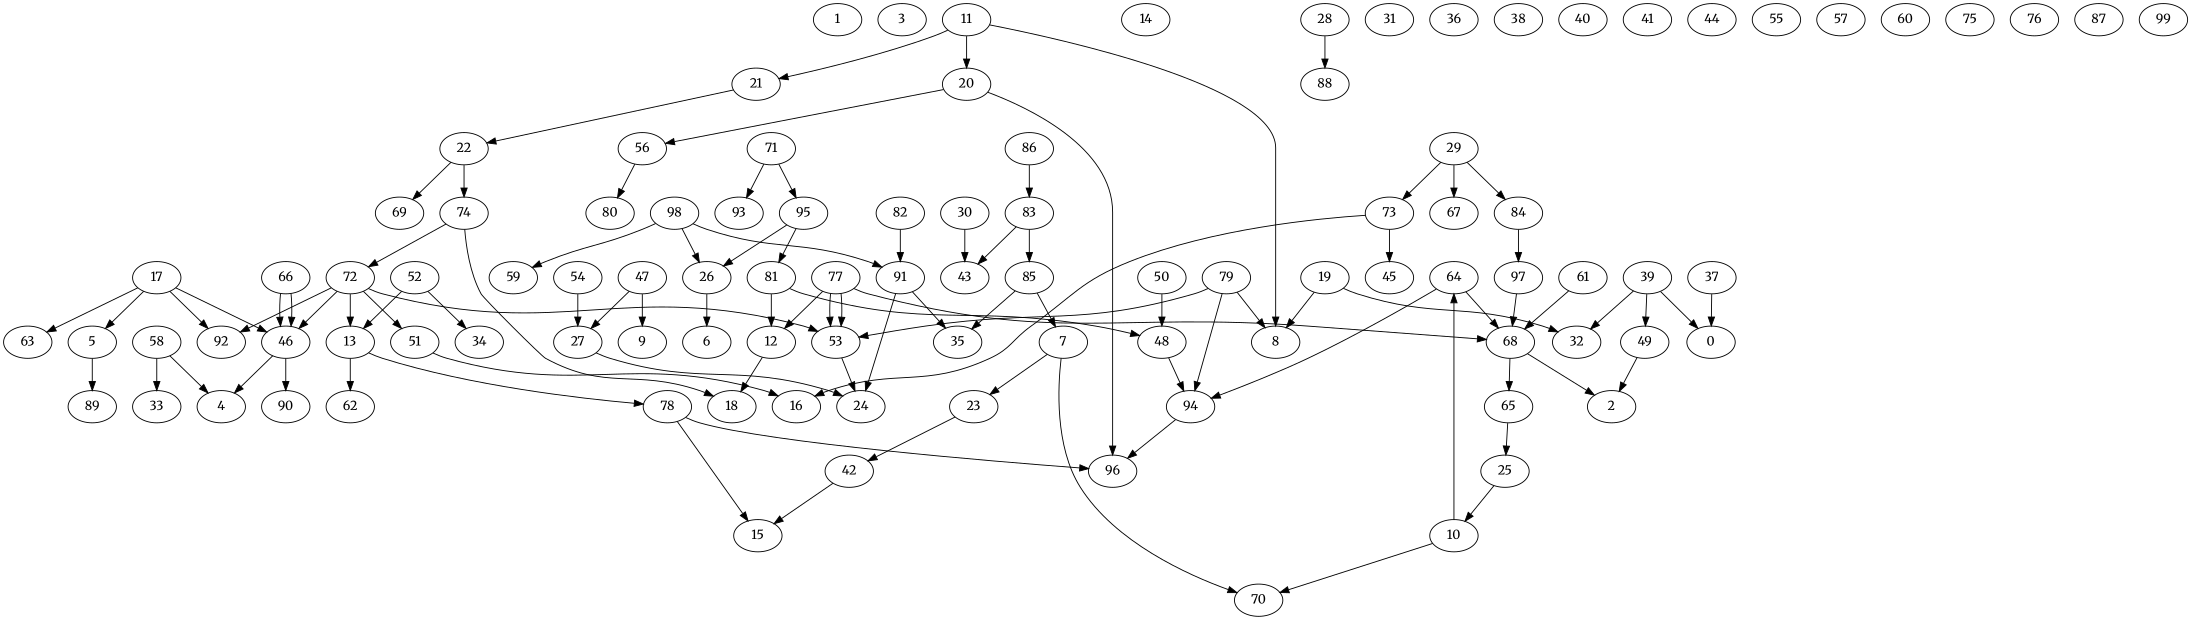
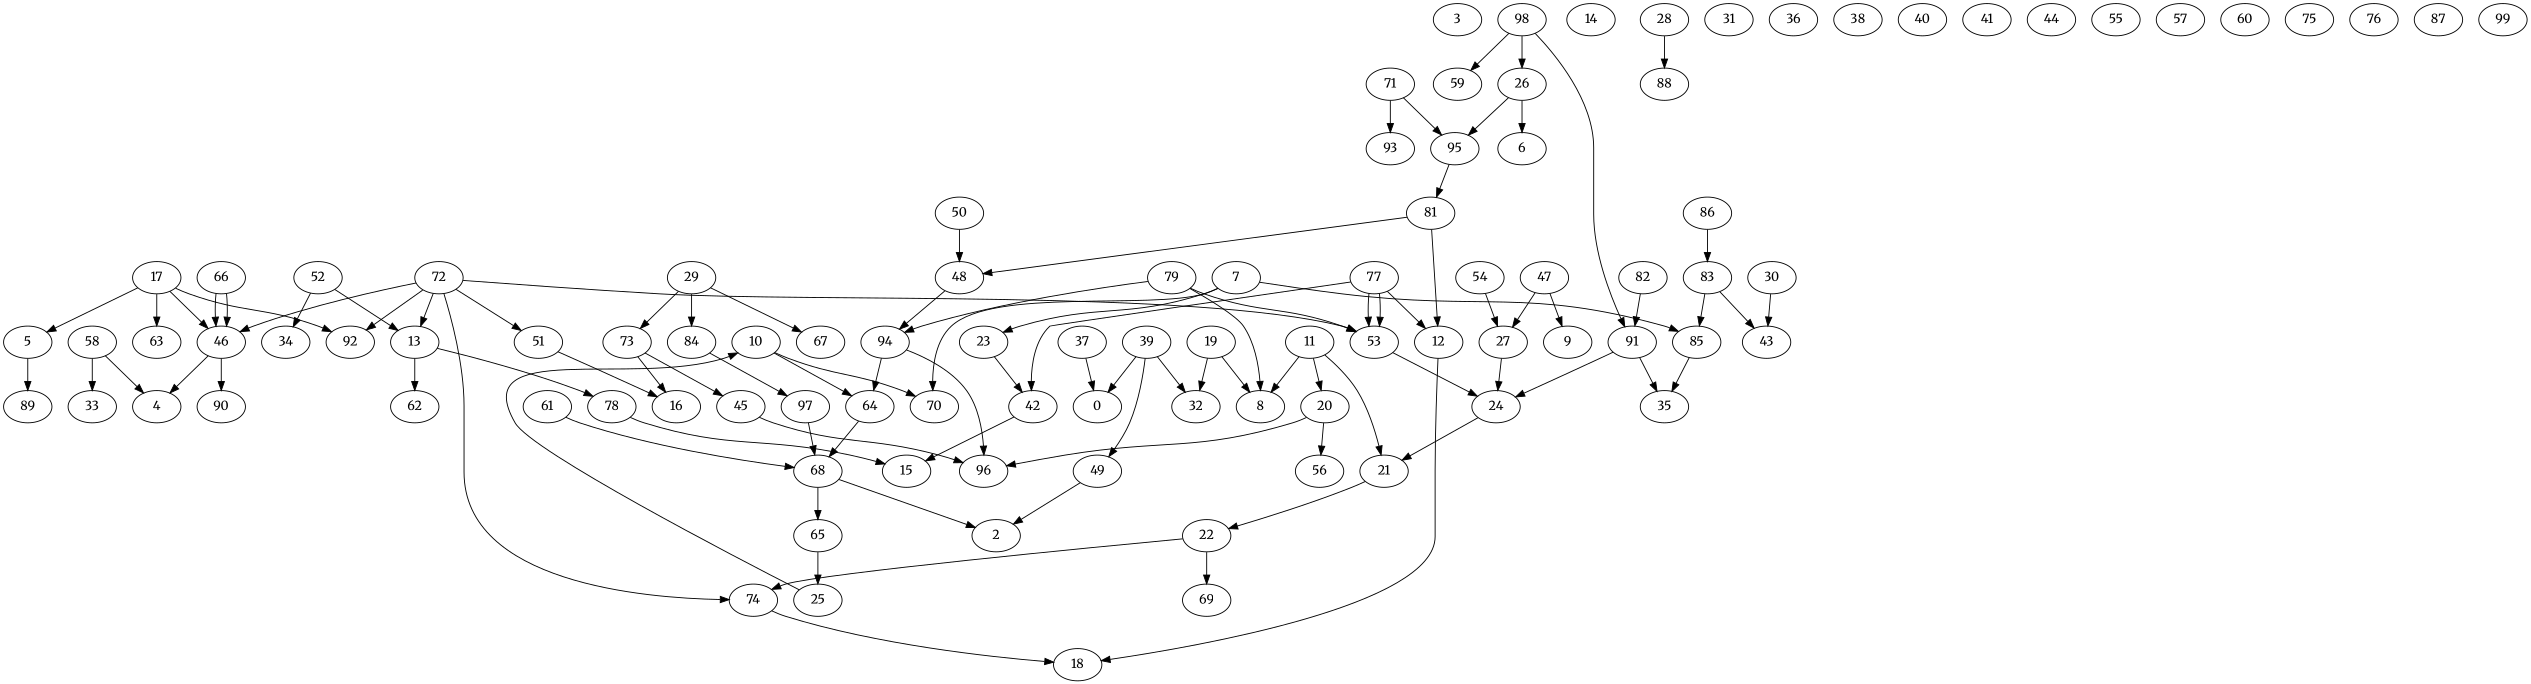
node "1": removed
node "80": removed
edge "74" -> "72": reversed
edge "95" -> "26": reversed
edge "85" -> "7": reversed
edge "77" -> "68": now "77" -> "42"
edge "64" -> "94": reversed
edge "24" -> "21": added
edge "78" -> "96": now "45" -> "96"
